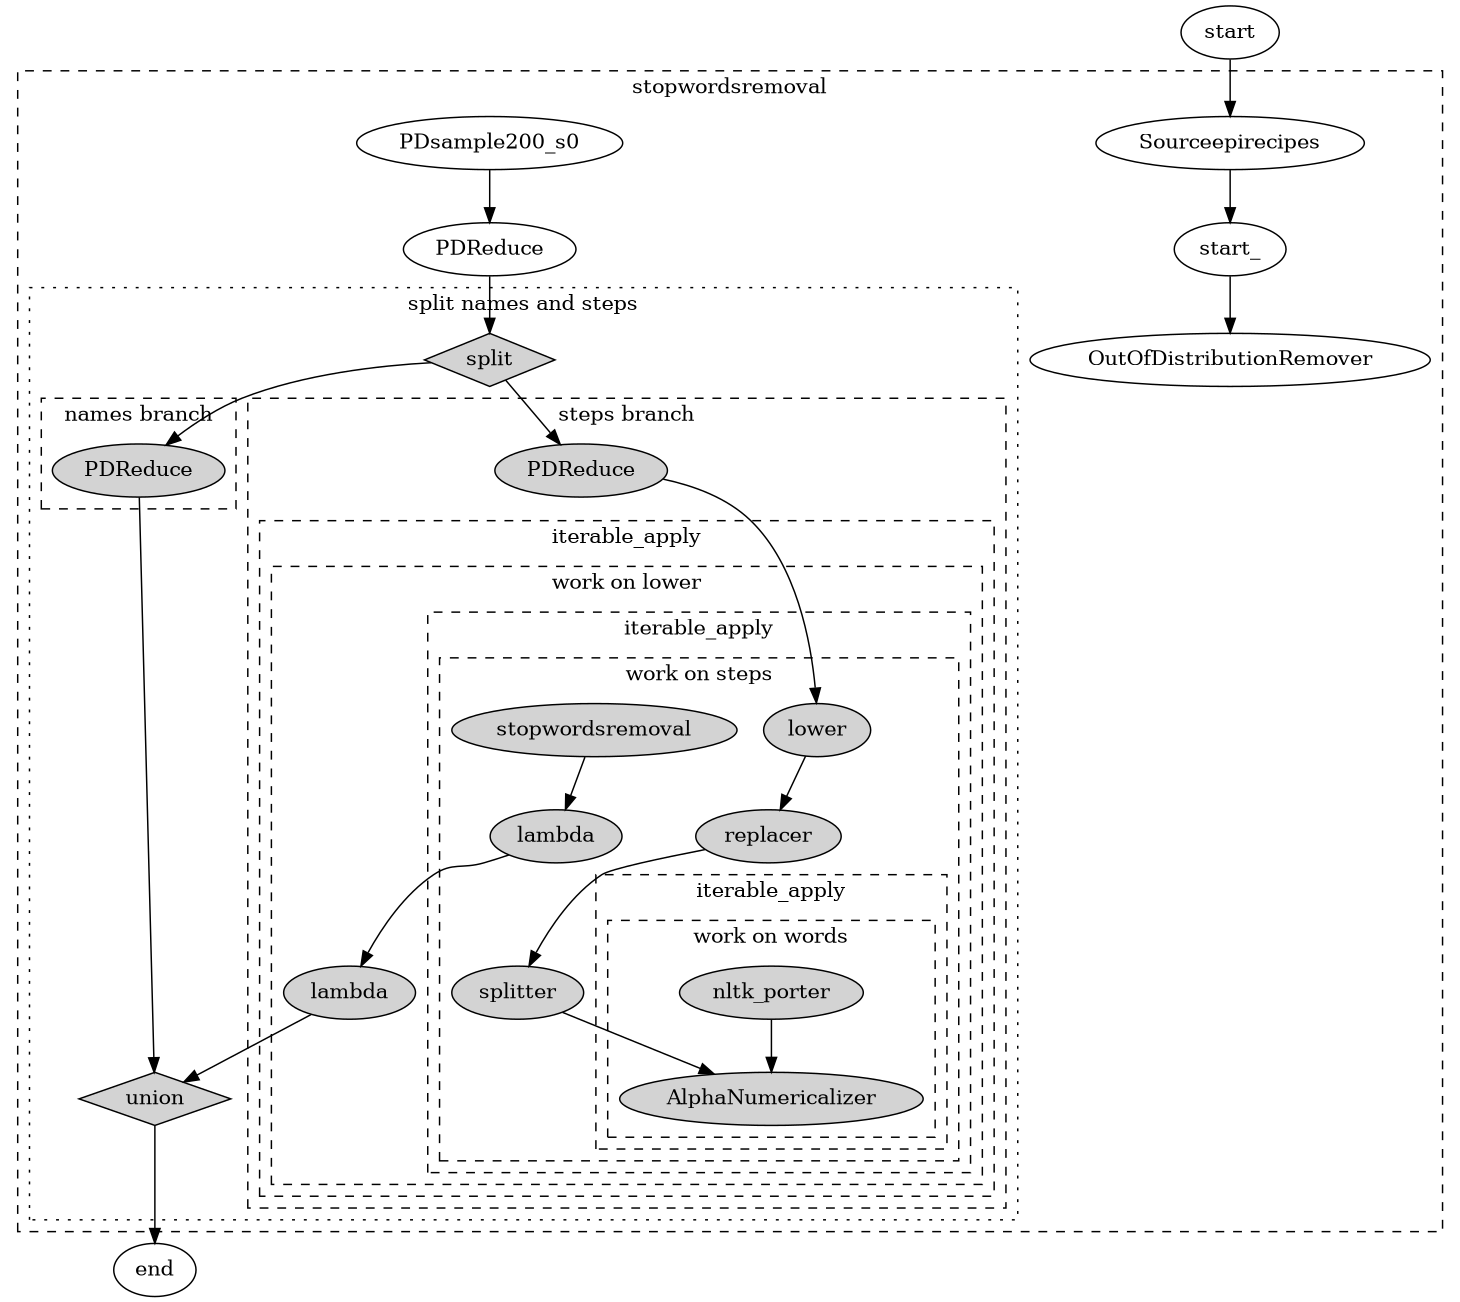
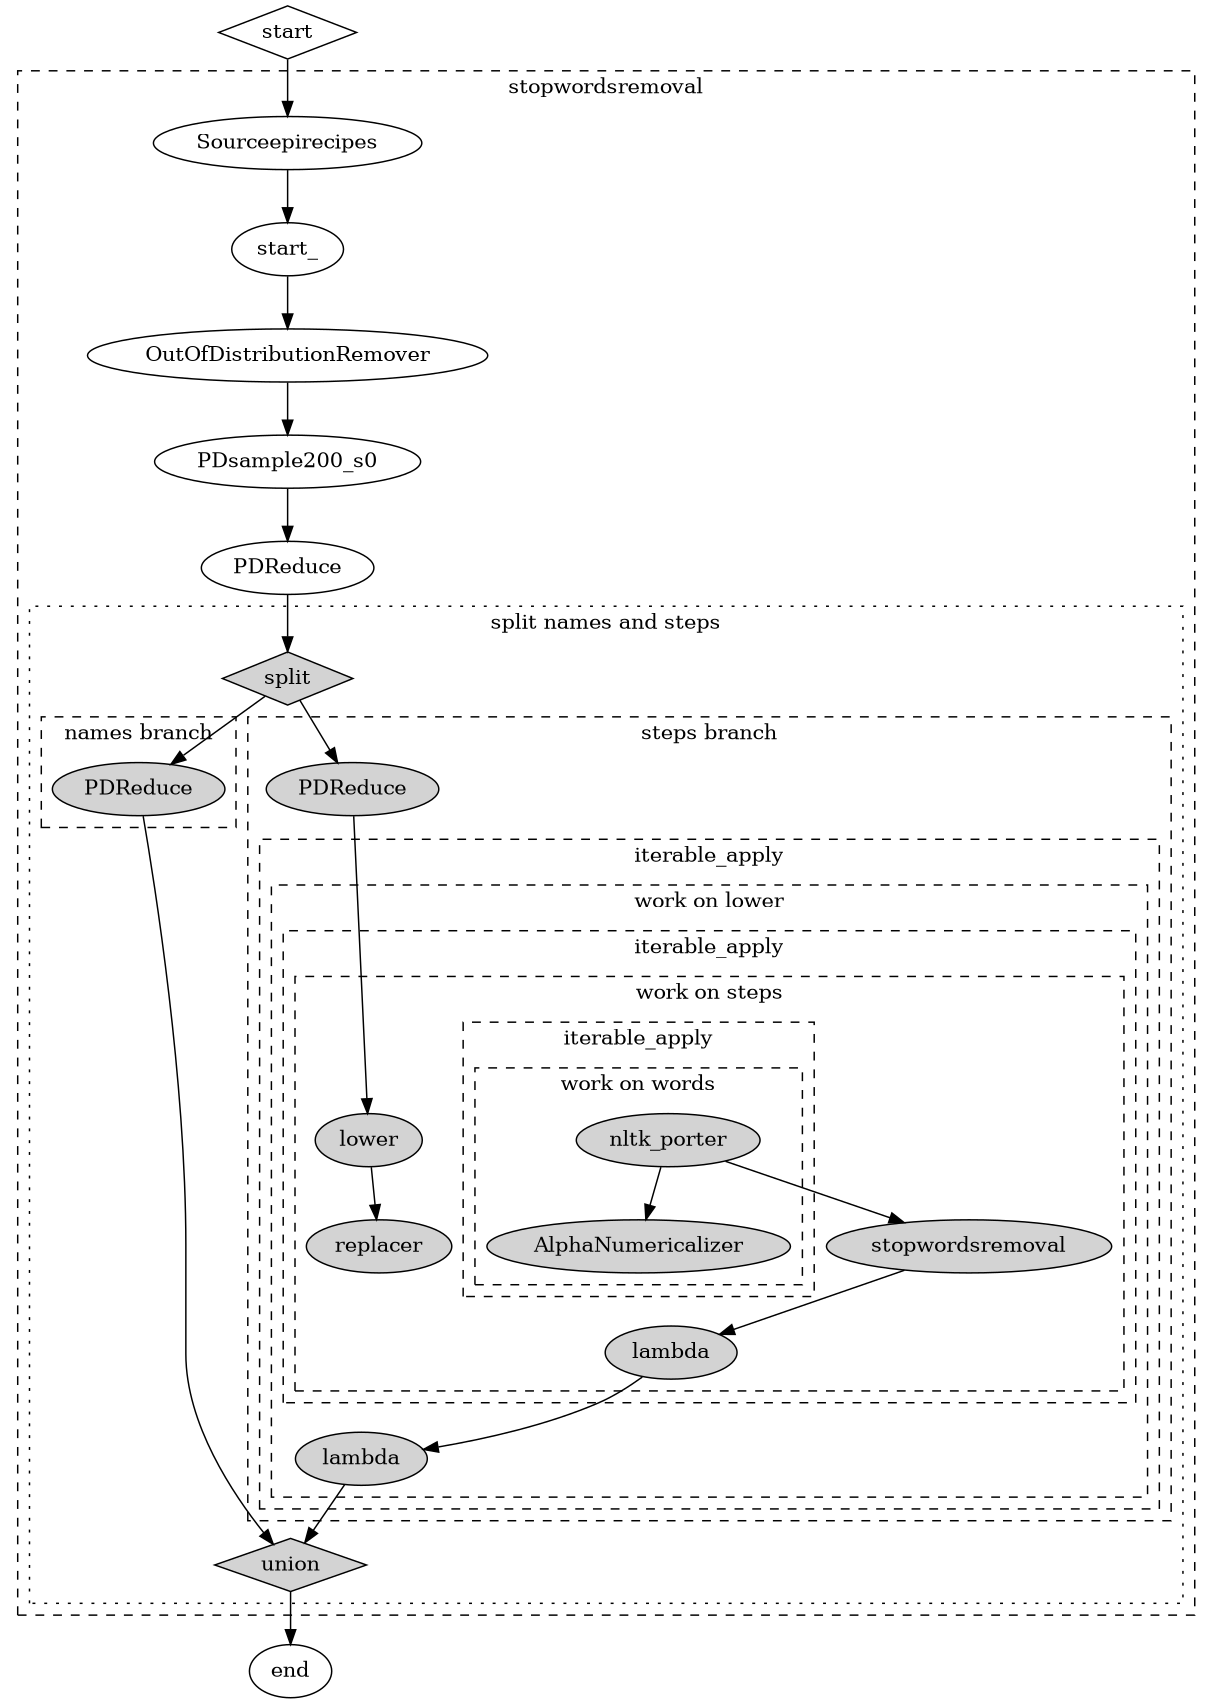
node "start": shape ellipse -> diamond
edge "OutOfDistributionRemover" -> "PDsample200_s0": added
node "splitter": removed
edge "nltk_porter" -> "stopwordsremoval": added
